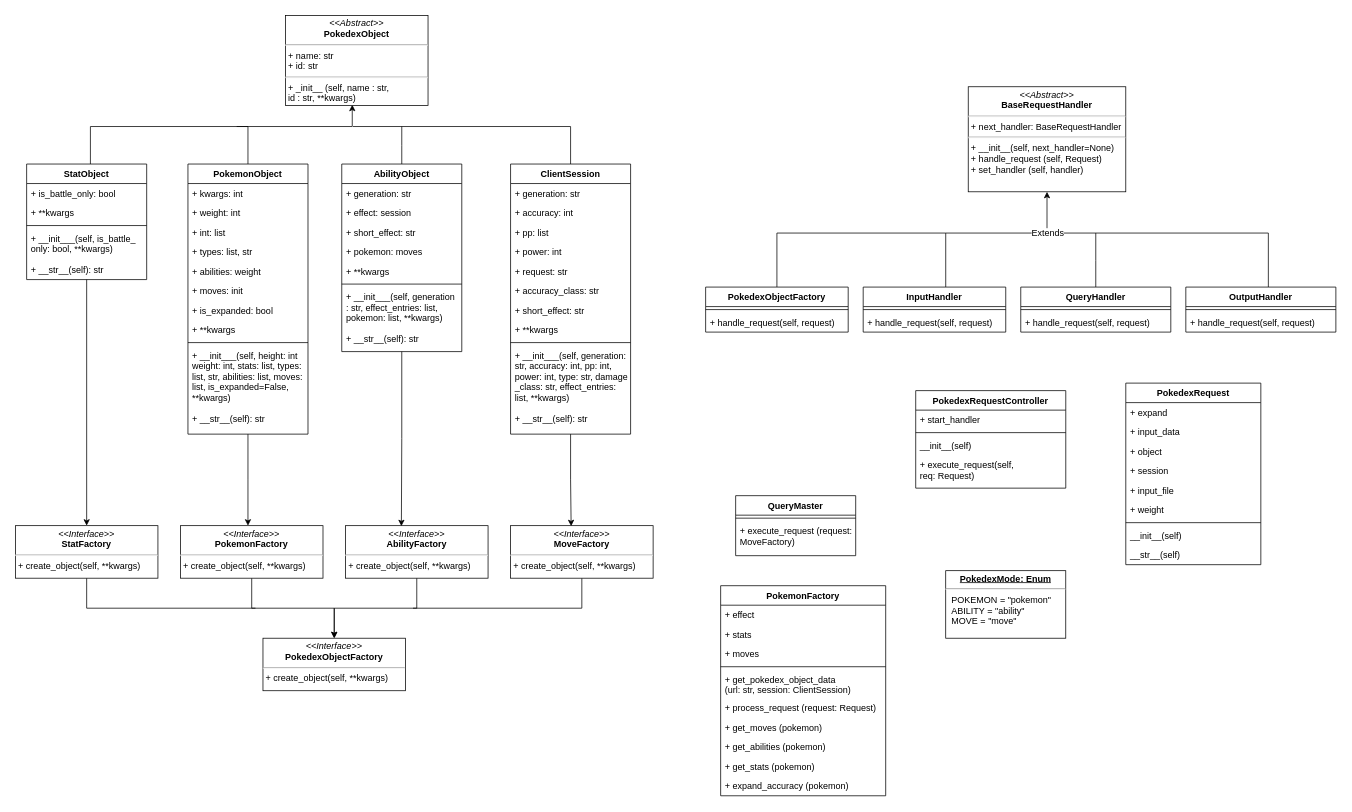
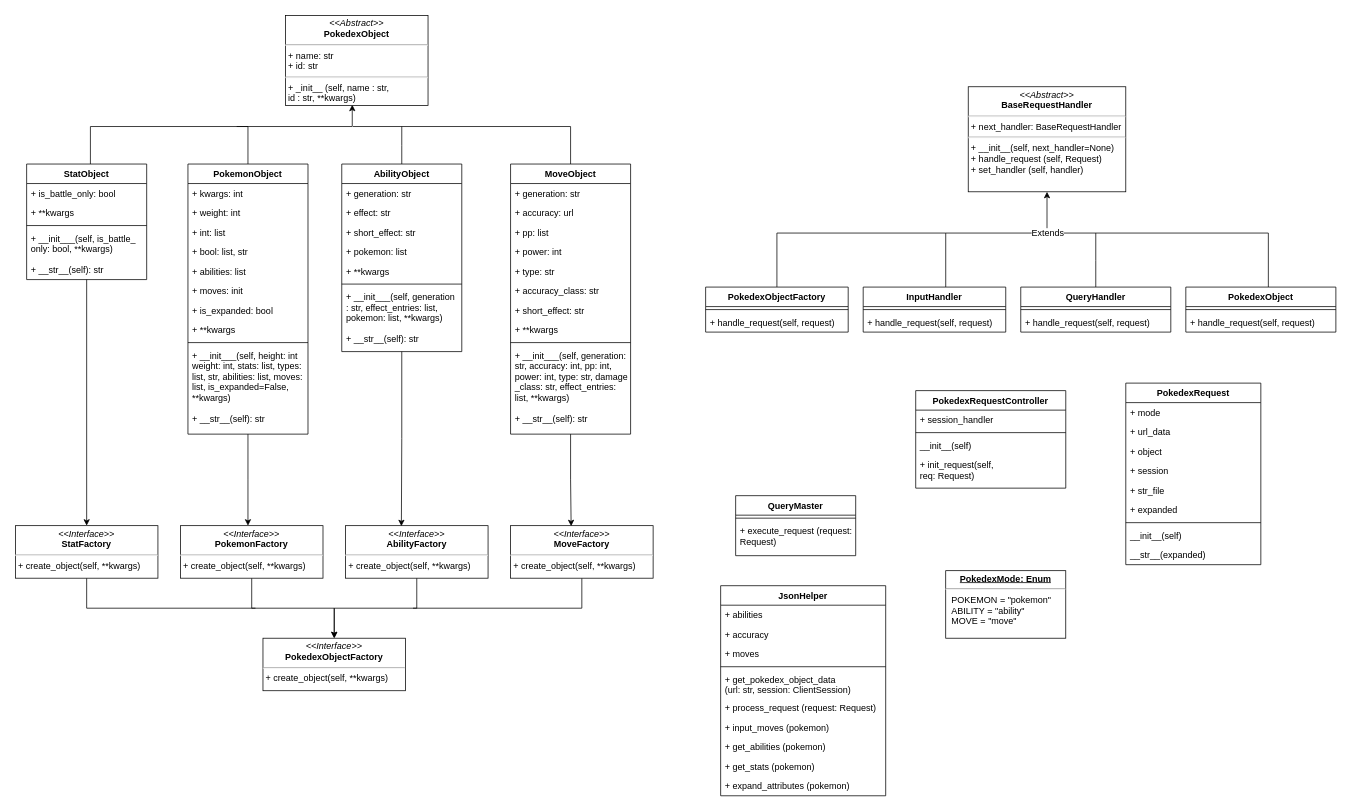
node "ClientSession": label "ClientSession" -> "MoveObject"
node "+ effect: session": label "+ effect: session" -> "+ effect: str"
node "+ accuracy: int": label "+ accuracy: int" -> "+ accuracy: url"
node "+ types: list, str": label "+ types: list, str" -> "+ bool: list, str"
node "+ pokemon: moves": label "+ pokemon: moves" -> "+ pokemon: list"
node "+ abilities: weight": label "+ abilities: weight" -> "+ abilities: list"
node "+ request: str": label "+ request: str" -> "+ type: str"
node "OutputHandler": label "OutputHandler" -> "PokedexObject"
node "+ expand": label "+ expand" -> "+ mode"
node "+ start_handler": label "+ start_handler" -> "+ session_handler"
node "+ input_data": label "+ input_data" -> "+ url_data"
node "+ execute_request(self, req: Request)": label "+ execute_request(self, req: Request)" -> "+ init_request(self, req: Request)"
node "+ input_file": label "+ input_file" -> "+ str_file"
node "+ weight": label "+ weight" -> "+ expanded"
node "+ execute_request (request: MoveFactory)": label "+ execute_request (request: MoveFactory)" -> "+ execute_request (request: Request)"
node "__str__(self)": label "__str__(self)" -> "__str__(expanded)"
node "PokemonFactory": label "PokemonFactory" -> "JsonHelper"
node "+ effect": label "+ effect" -> "+ abilities"
node "+ stats": label "+ stats" -> "+ accuracy"
node "+ get_moves (pokemon)": label "+ get_moves (pokemon)" -> "+ input_moves (pokemon)"
node "+ expand_accuracy (pokemon)": label "+ expand_accuracy (pokemon)" -> "+ expand_attributes (pokemon)"
